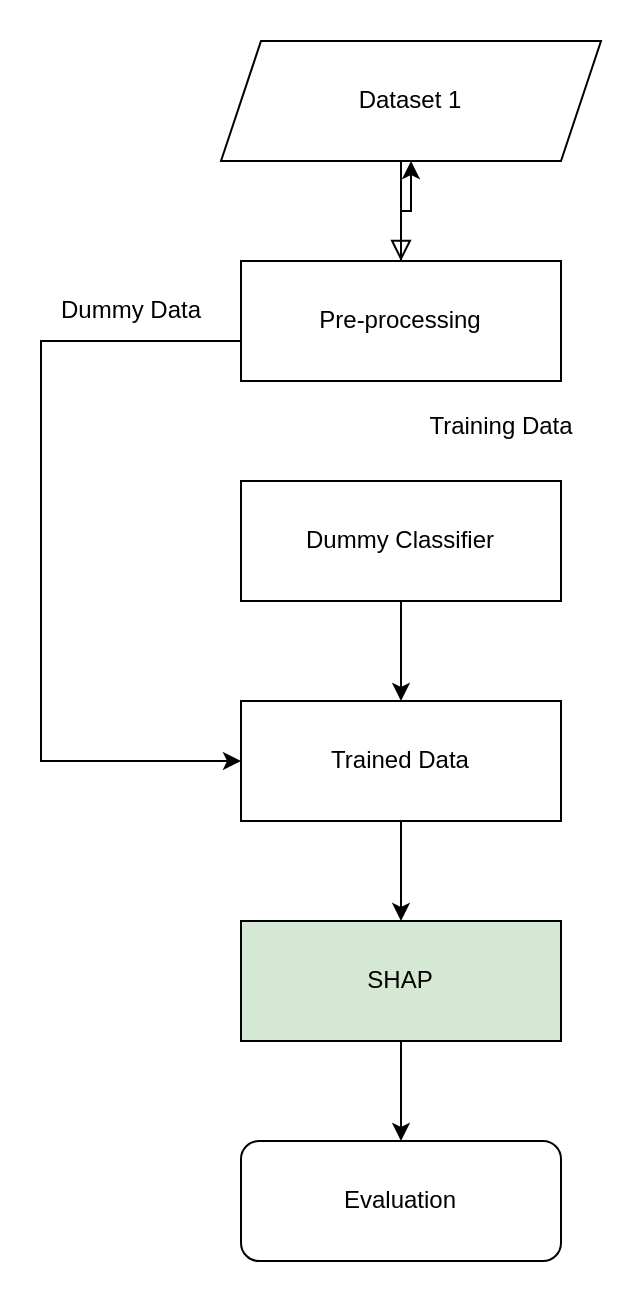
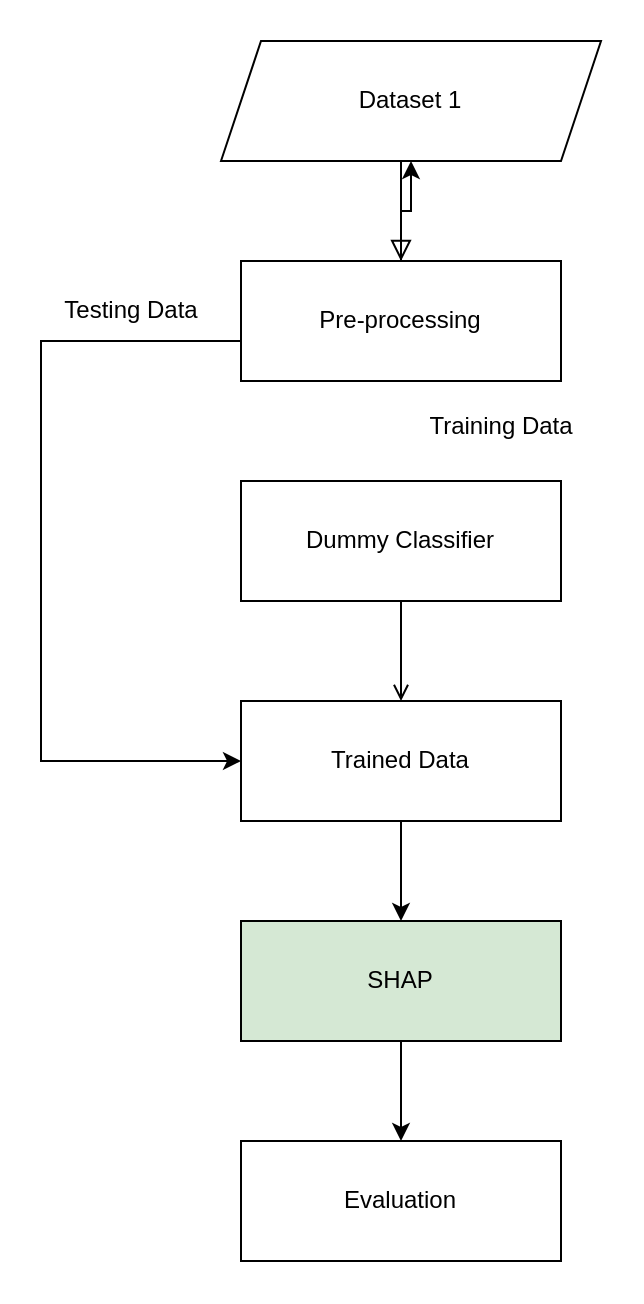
node "Dummy Data": label "Dummy Data" -> "Testing Data"
edge "Dummy Classifier" -> "Trained Data": arrowhead classic -> open
node "Evaluation": shape rounded rectangle -> rectangle
